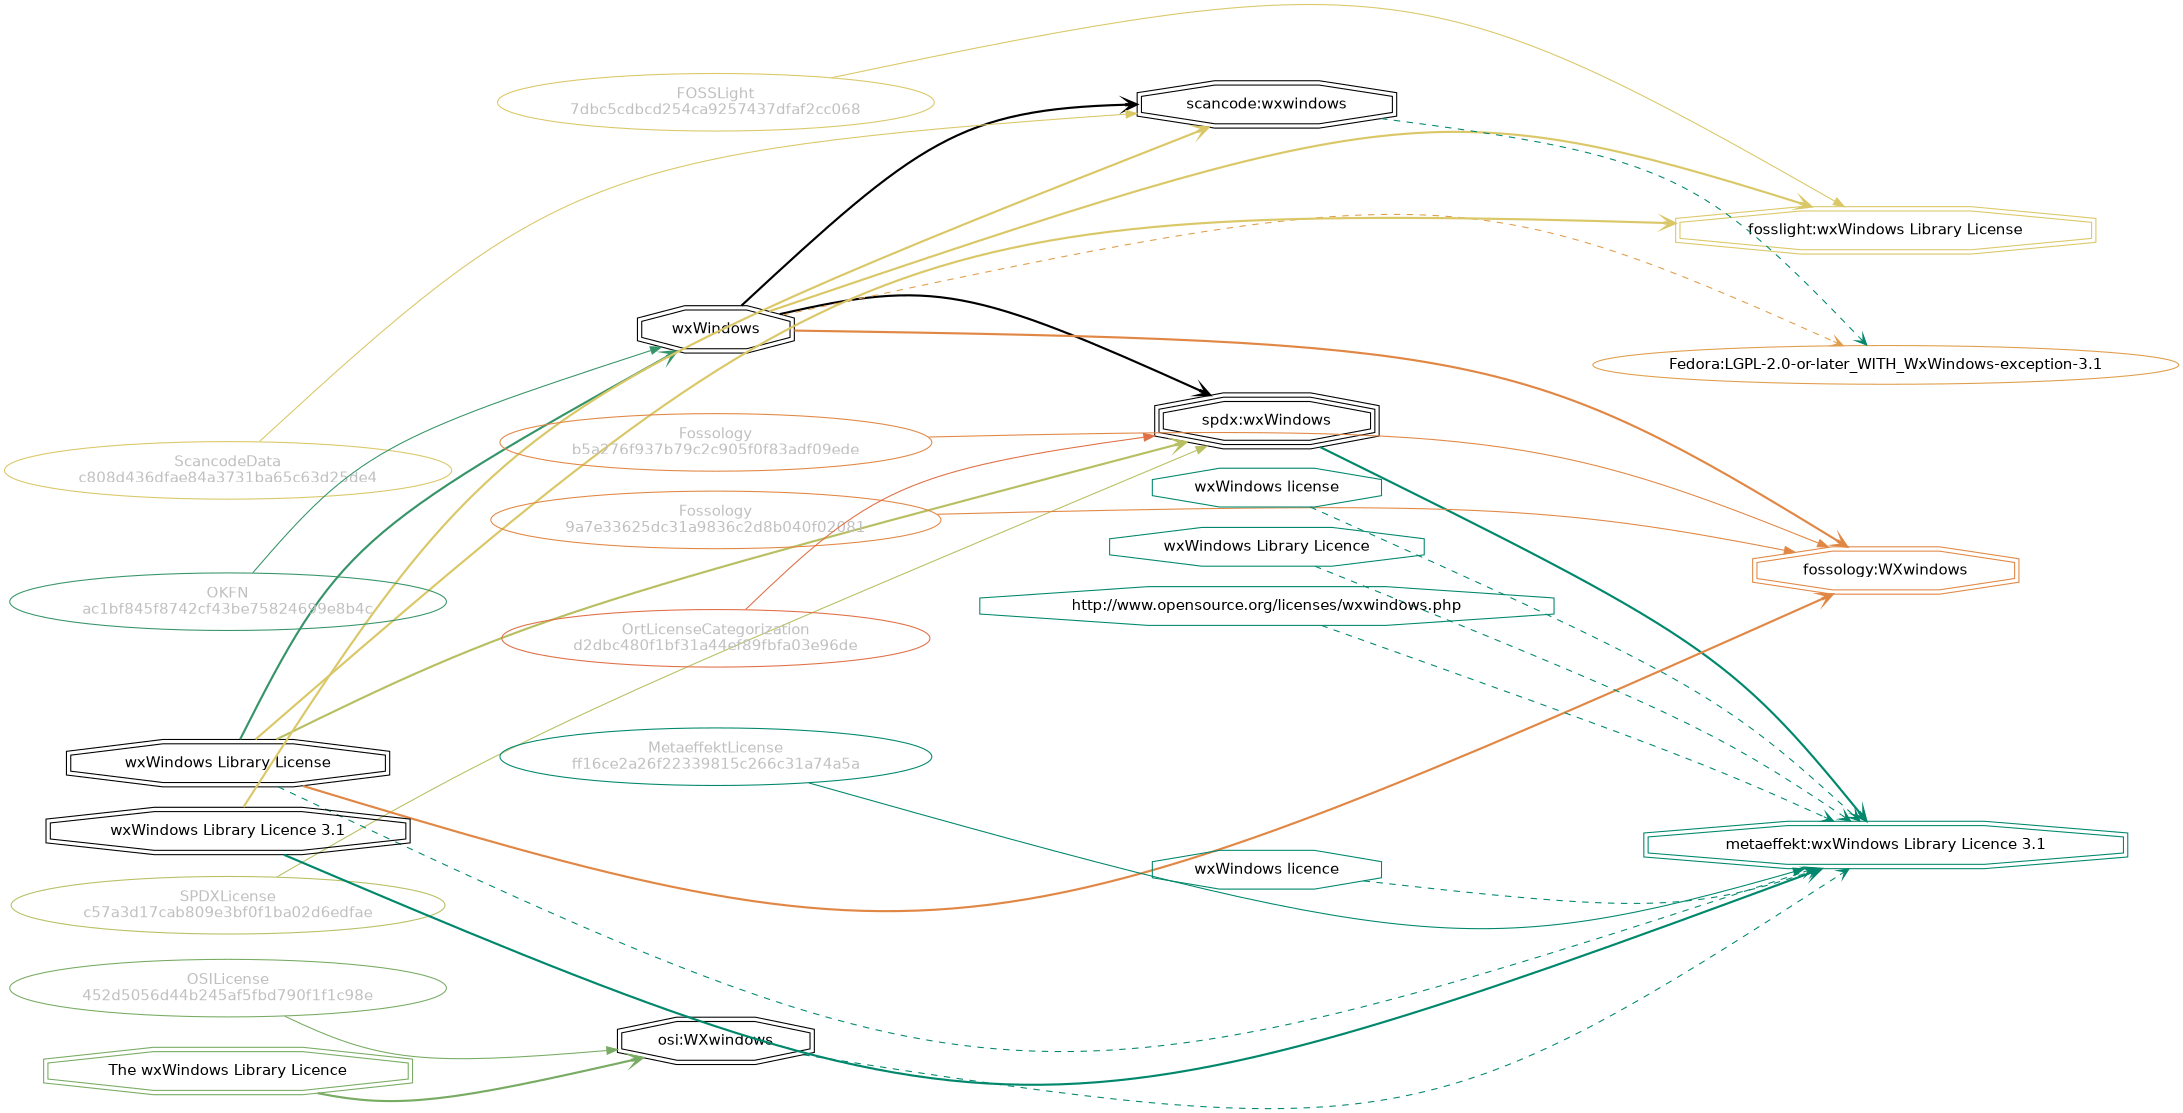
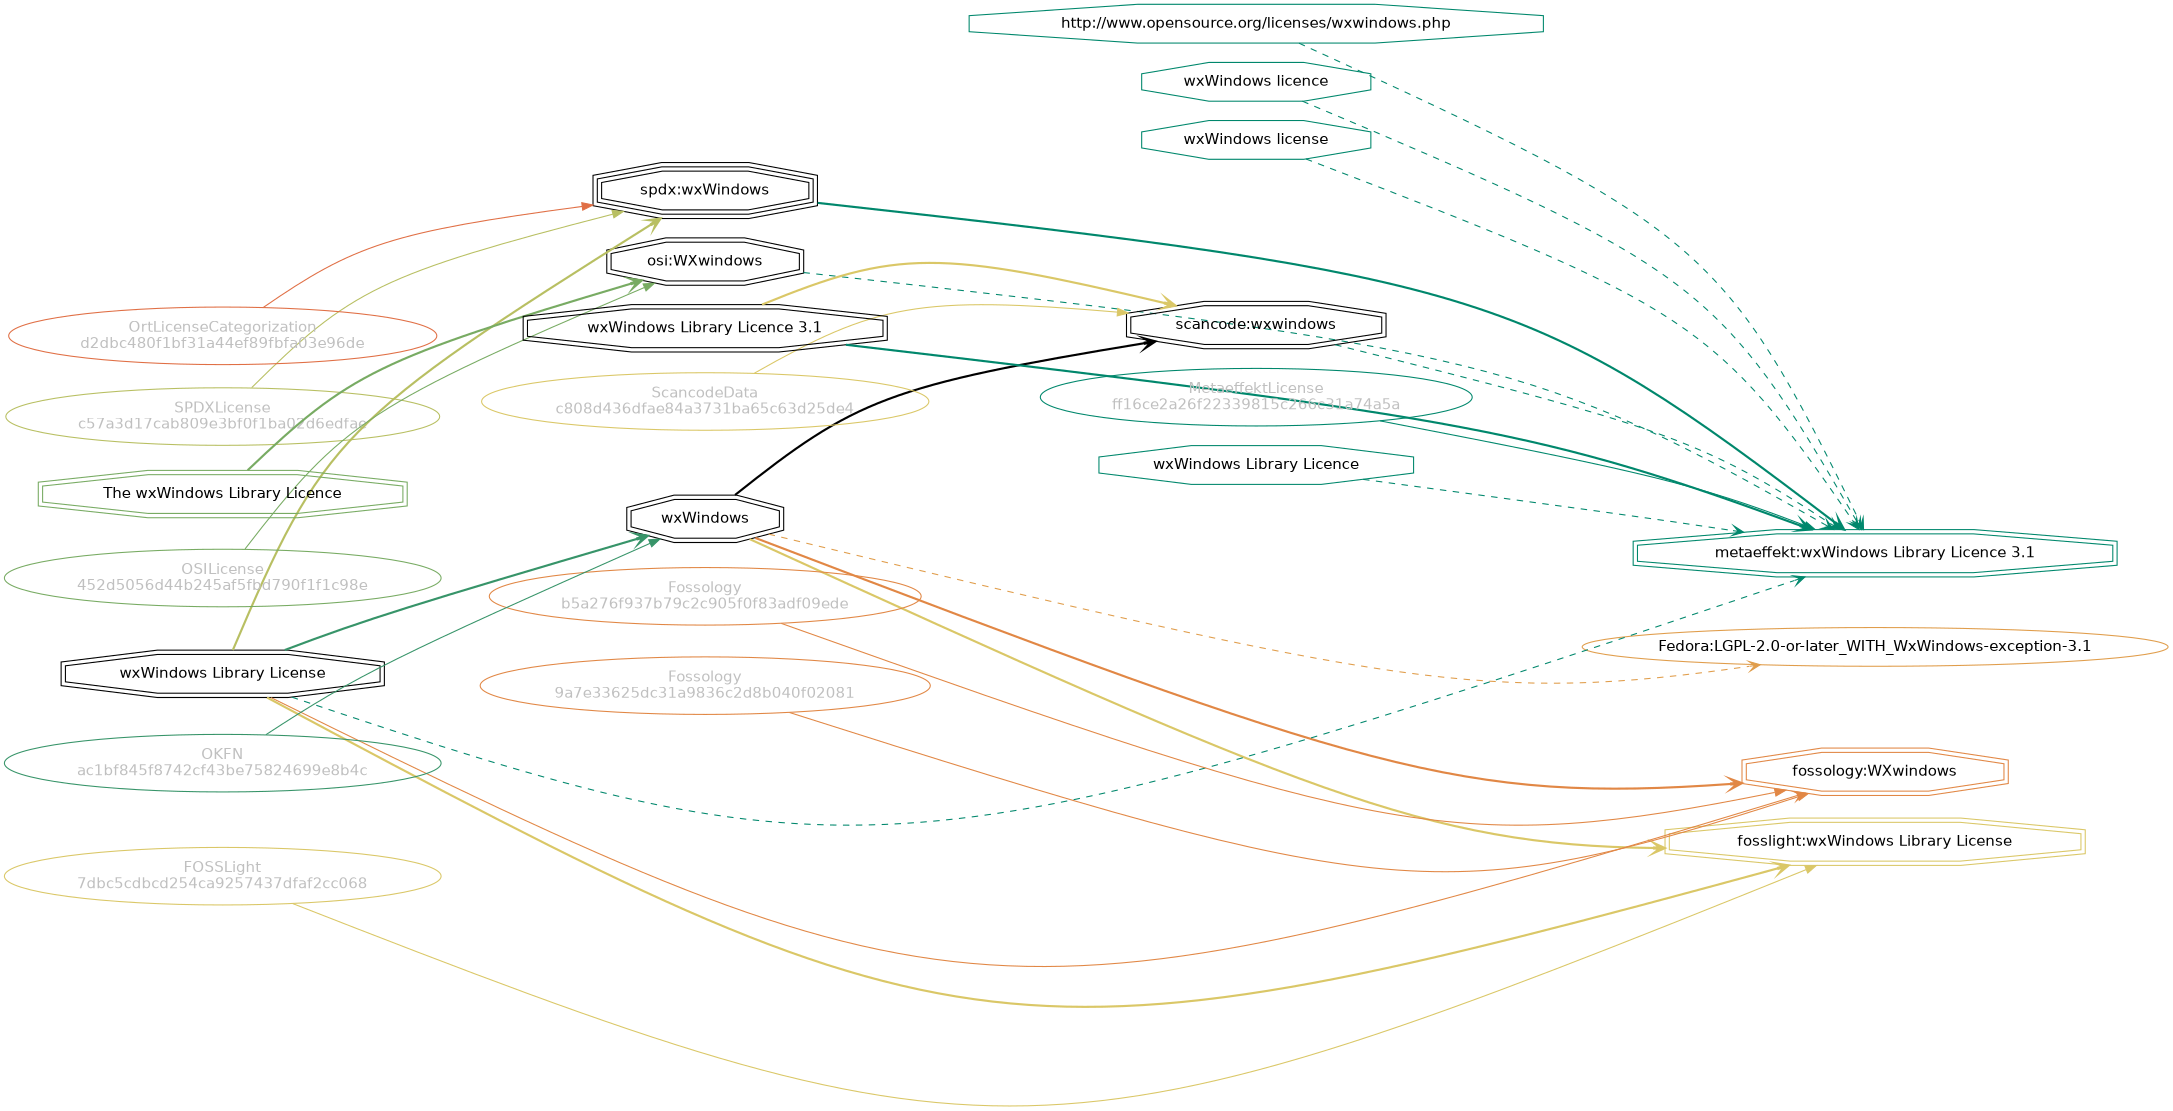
edge "scancode:wxwindows" -> "Fedora:LGPL-2.0-or-later_WITH_WxWindows-exception-3.1": now "scancode:wxwindows" -> "metaeffekt:wxWindows Library Licence 3.1"
edge "wxWindows" -> "spdx:wxWindows": removed
edge "wxWindows Library License" -> "fossology:WXwindows": style bold -> solid
